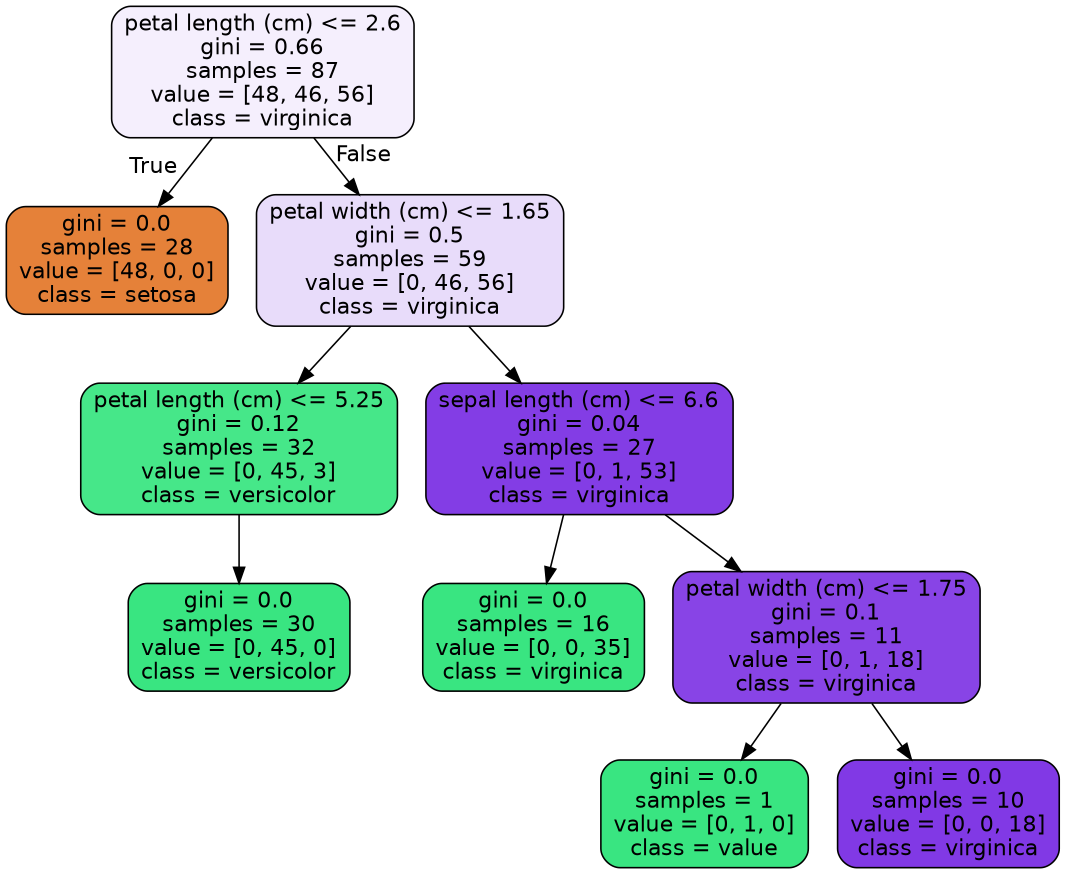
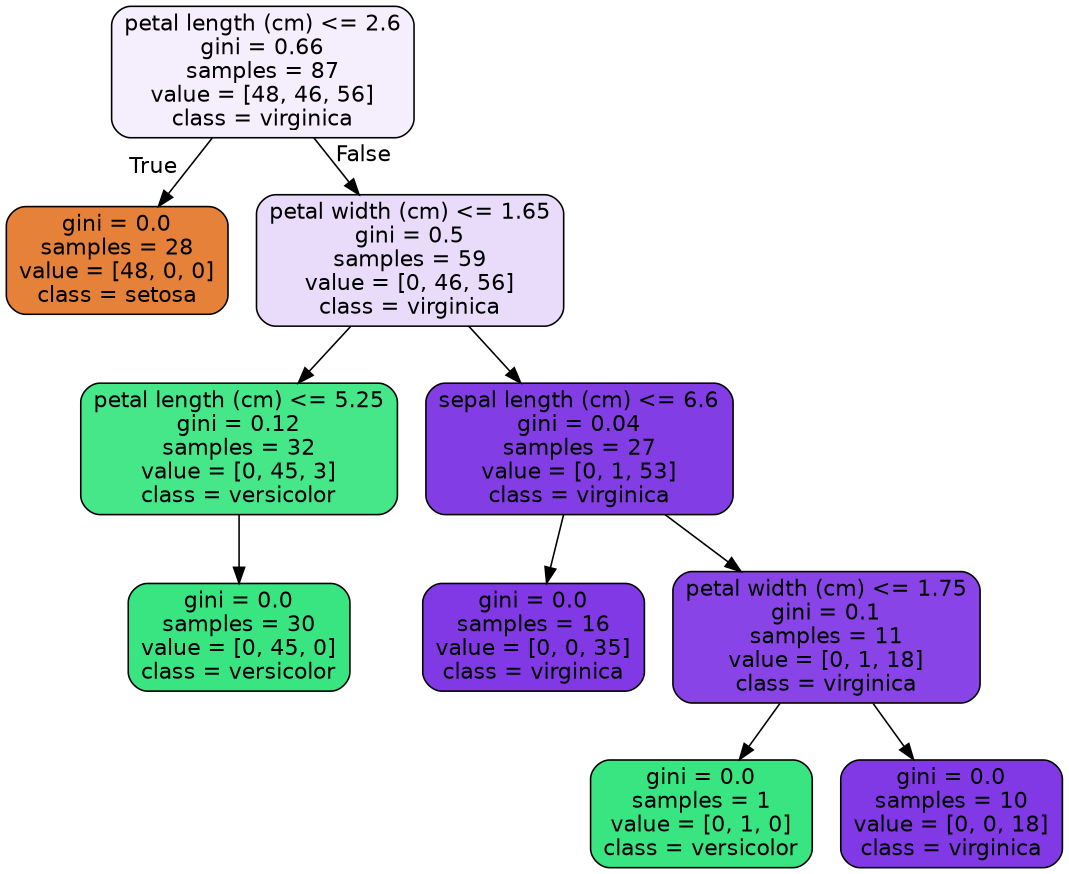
node "gini = 0.0 samples = 16 value = [0, 0, 35] class = virginica": fillcolor #39e581 -> #8139e5
node "gini = 0.0 samples = 1 value = [0, 1, 0] class = value": label "gini = 0.0 samples = 1 value = [0, 1, 0] class = value" -> "gini = 0.0 samples = 1 value = [0, 1, 0] class = versicolor"
